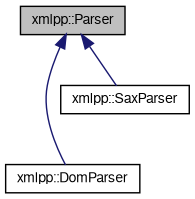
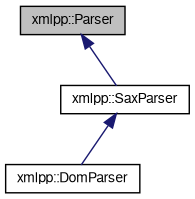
edge "xmlpp::DomParser" -> "xmlpp::Parser": now "xmlpp::DomParser" -> "xmlpp::SaxParser"
